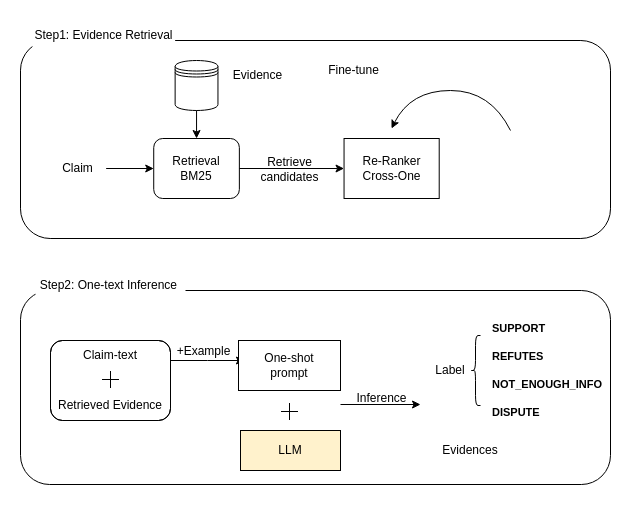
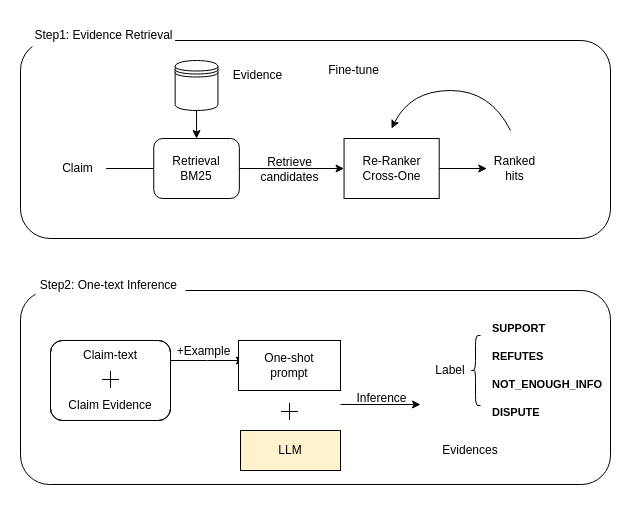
edge "Claim" -> "Retrieval BM25": arrowhead classic -> none
edge "Re-Ranker Cross-One" -> "Ranked hits": added
node "Ranked hits": added
node "Retrieved Evidence": label "Retrieved Evidence" -> "Claim Evidence"
